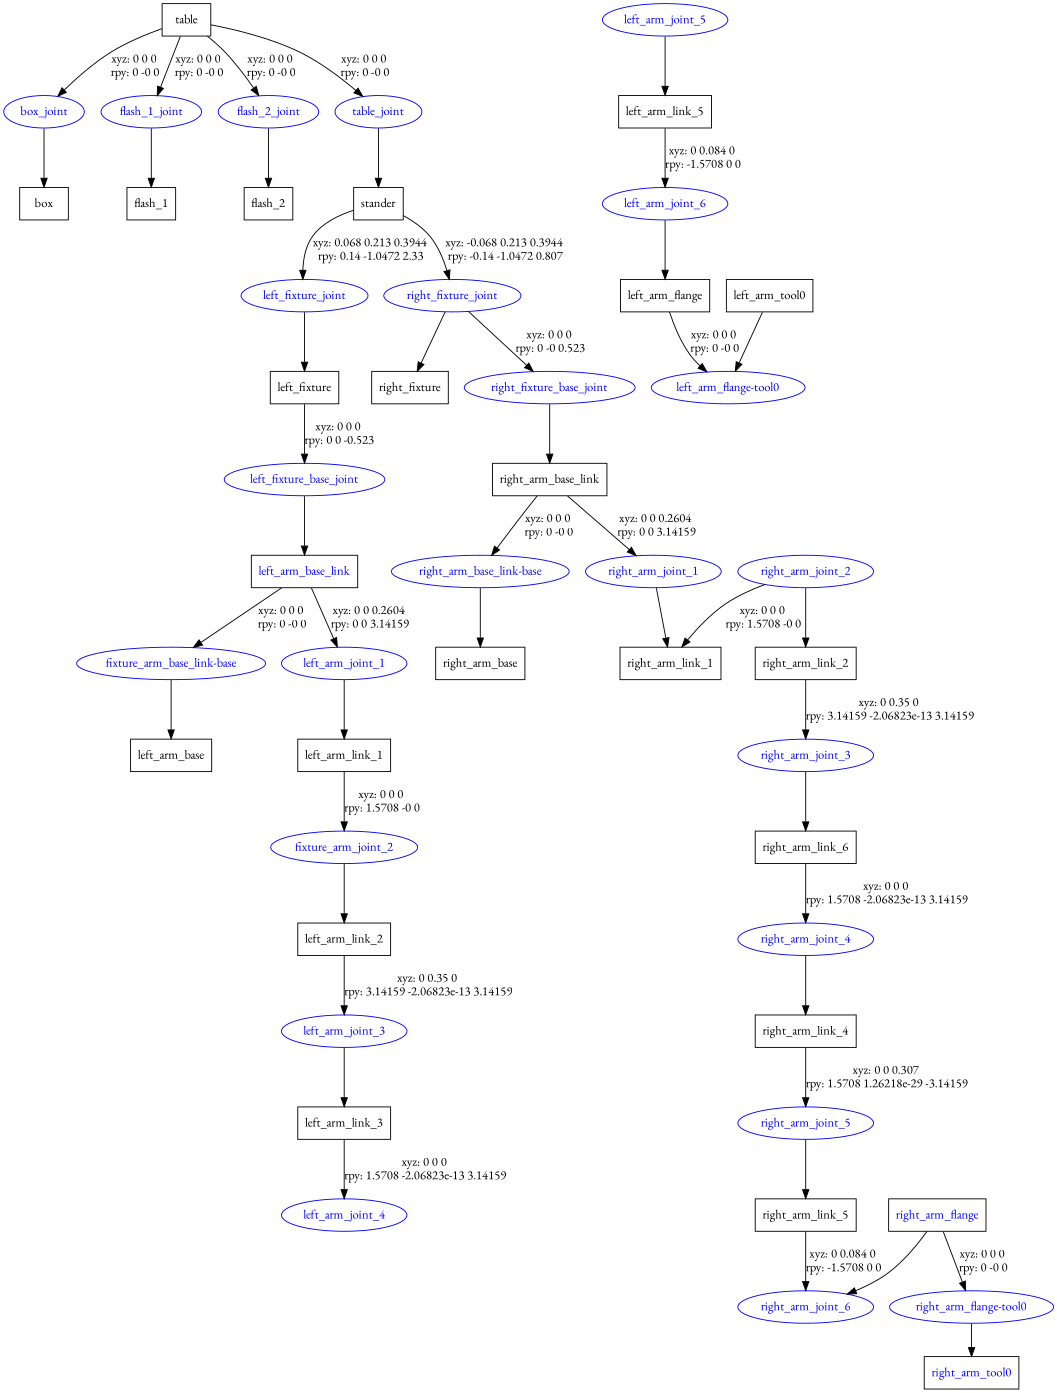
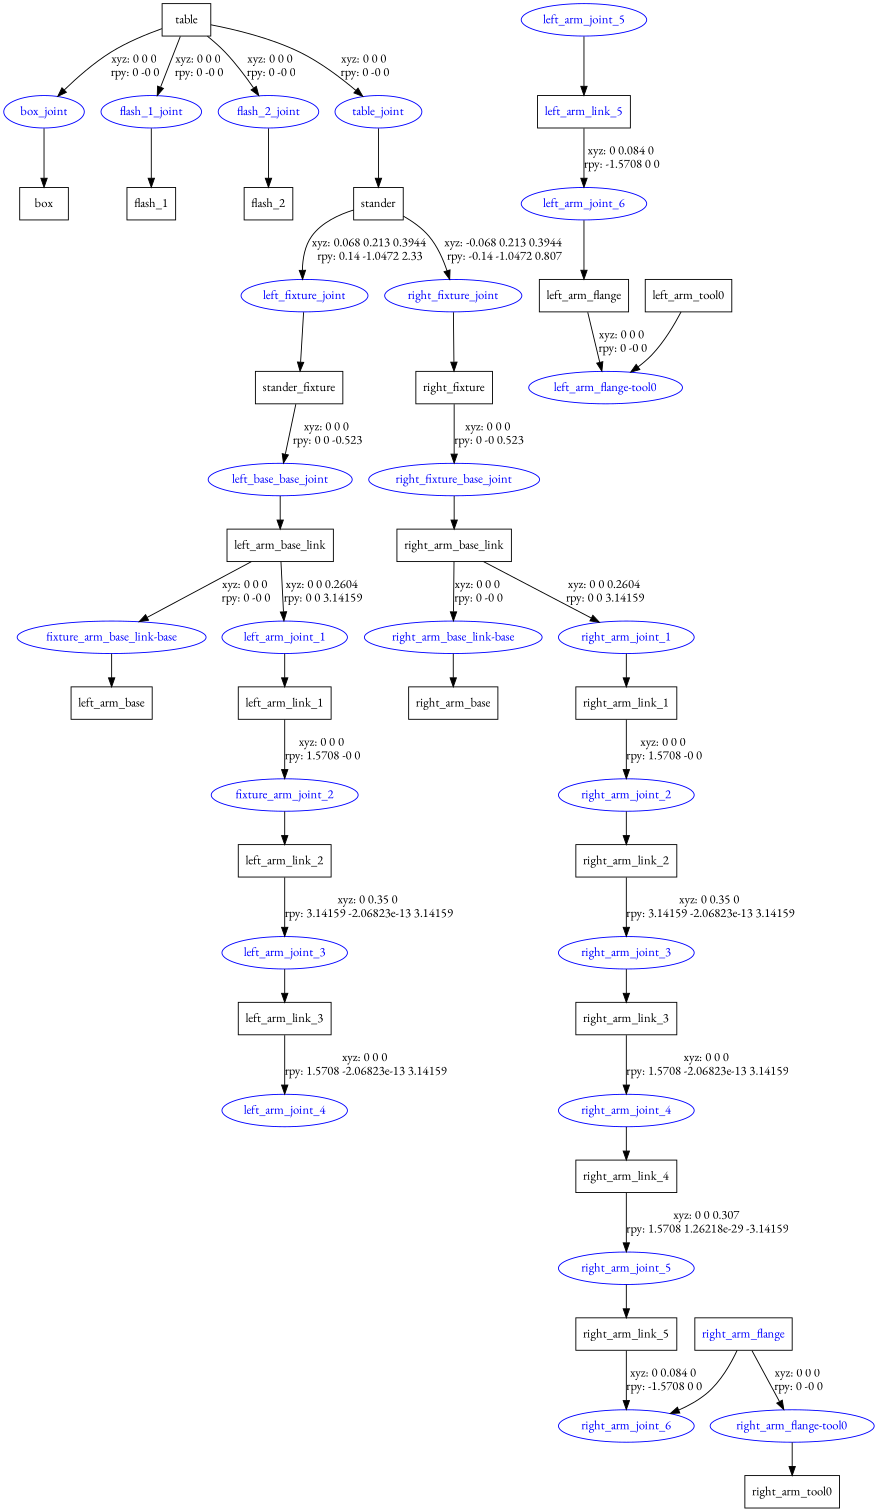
node "left_arm_link_5": fontcolor black -> blue
edge "right_fixture_joint" -> "right_fixture_base_joint": now "right_fixture" -> "right_fixture_base_joint"
node "left_fixture": label "left_fixture" -> "stander_fixture"
node "left_fixture_base_joint": label "left_fixture_base_joint" -> "left_base_base_joint"
node "left_arm_base_link": fontcolor blue -> black
edge "right_arm_joint_2" -> "right_arm_link_1": reversed
node "right_arm_link_6": label "right_arm_link_6" -> "right_arm_link_3"
node "right_arm_tool0": fontcolor blue -> black
